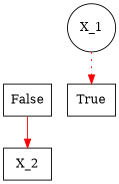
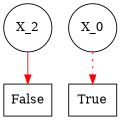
node "X_1": label "X_1" -> "X_0"
edge "False" -> "X_2": reversed
node "X_2": shape box -> circle
